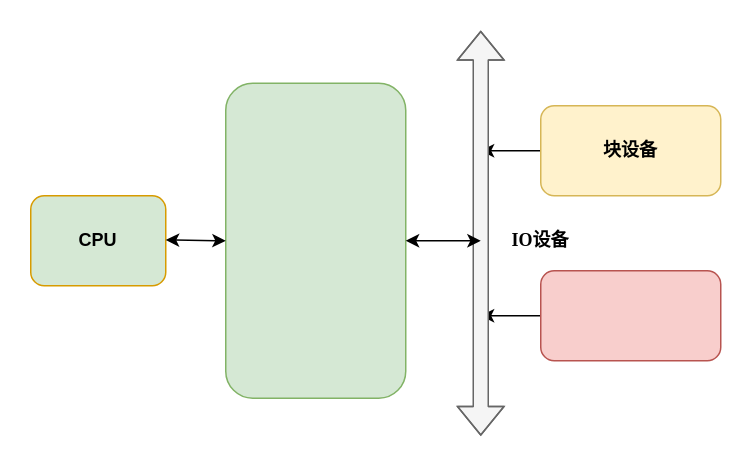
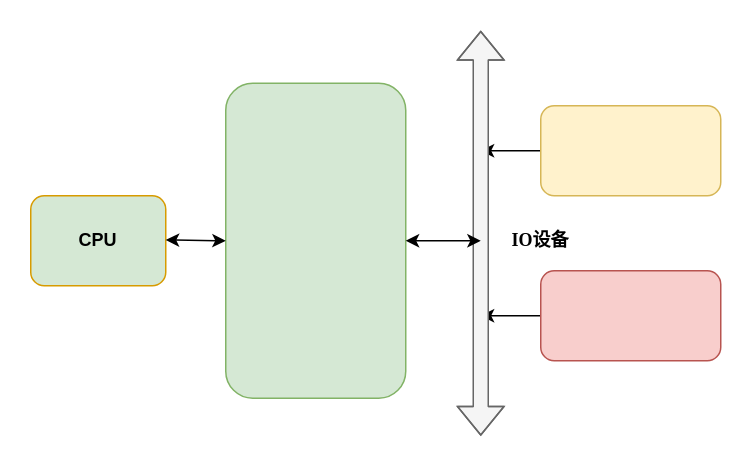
node "块设备": removed
